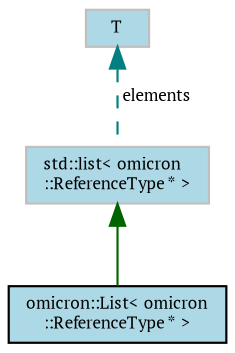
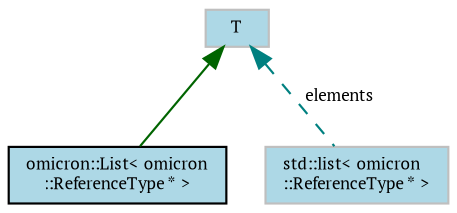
edge "omicron::List< omicron ::ReferenceType * >" -> "std::list< omicron ::ReferenceType * >": now "omicron::List< omicron ::ReferenceType * >" -> "T"
